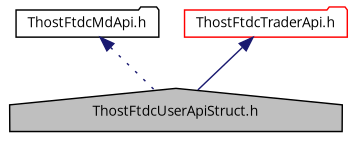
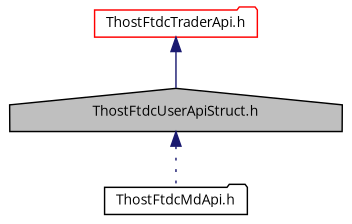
edge "ThostFtdcUserApiStruct.h" -> "ThostFtdcMdApi.h": reversed
